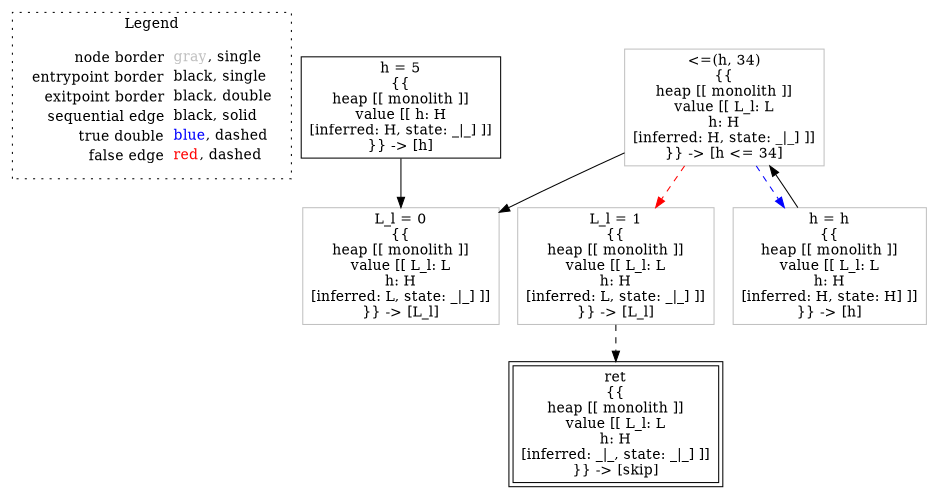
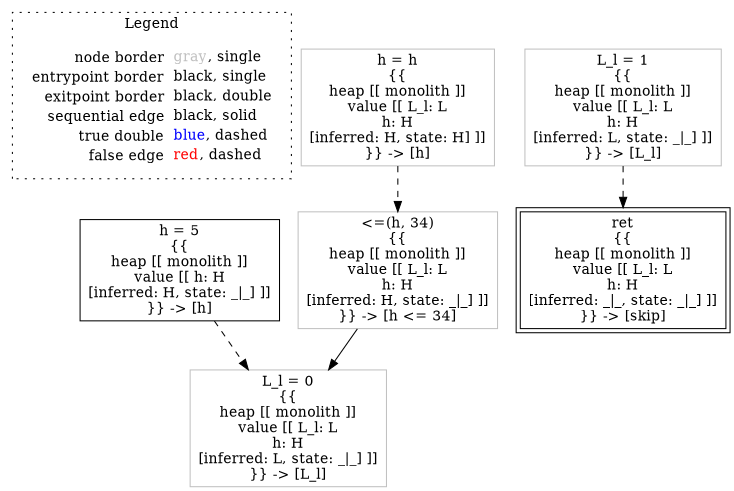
edge "h = 5" -> "L_l = 0": style solid -> dashed
edge "<=(h, 34)" -> "L_l = 1": removed
edge "<=(h, 34)" -> "h = h": removed
edge "h = h" -> "<=(h, 34)": style solid -> dashed
